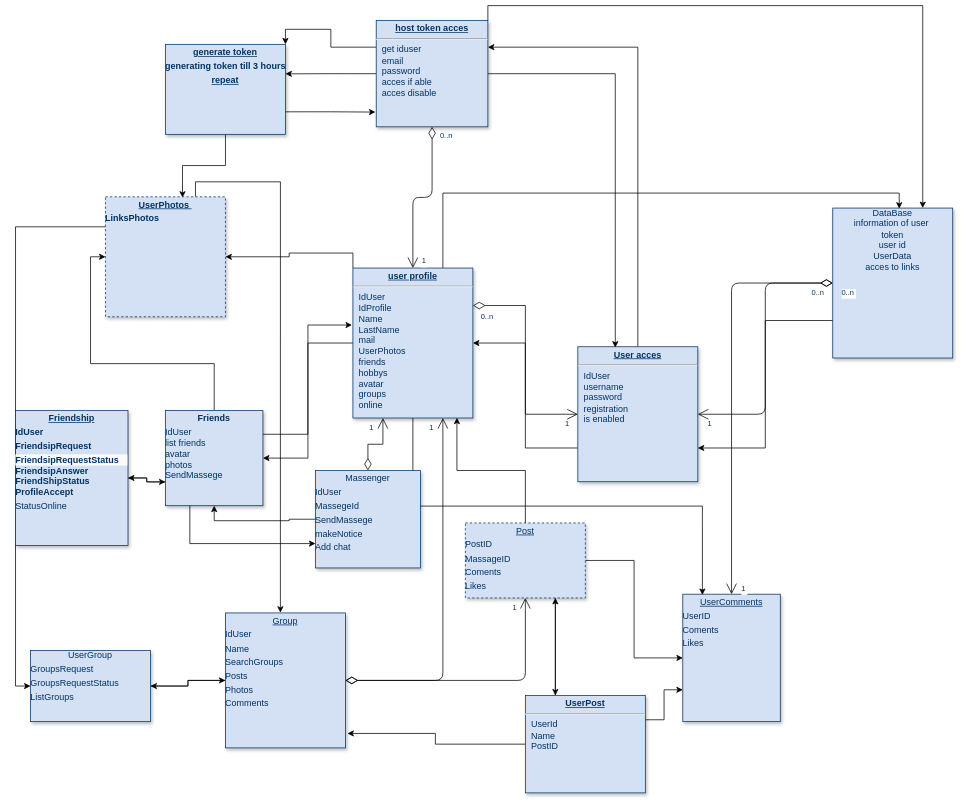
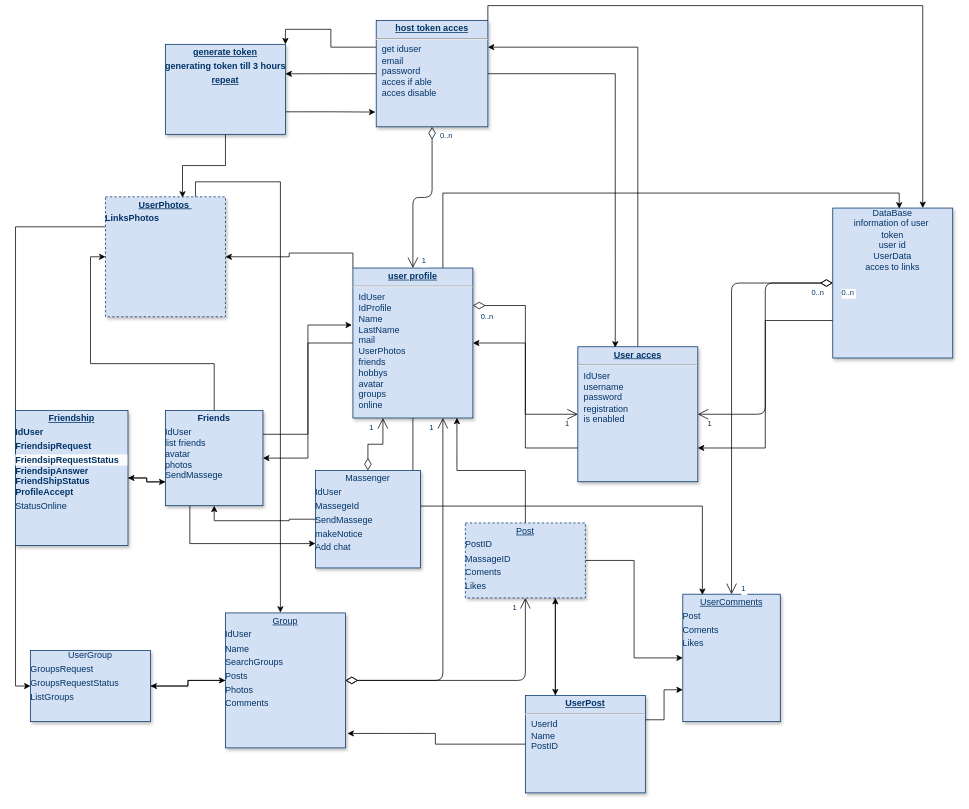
node "UserComments UserID Coments Likes": label "UserComments UserID Coments Likes" -> "UserComments Post Coments Likes"
